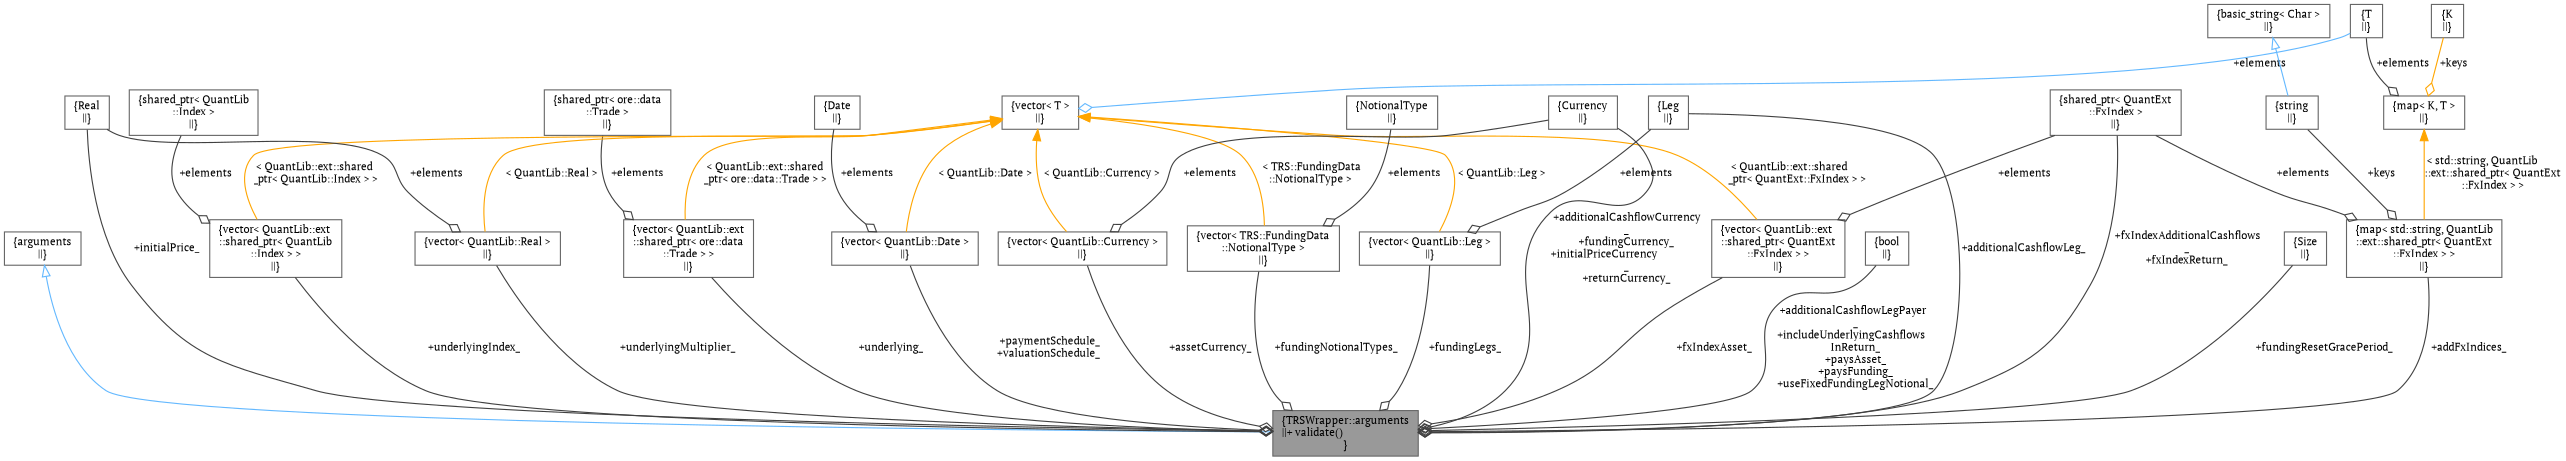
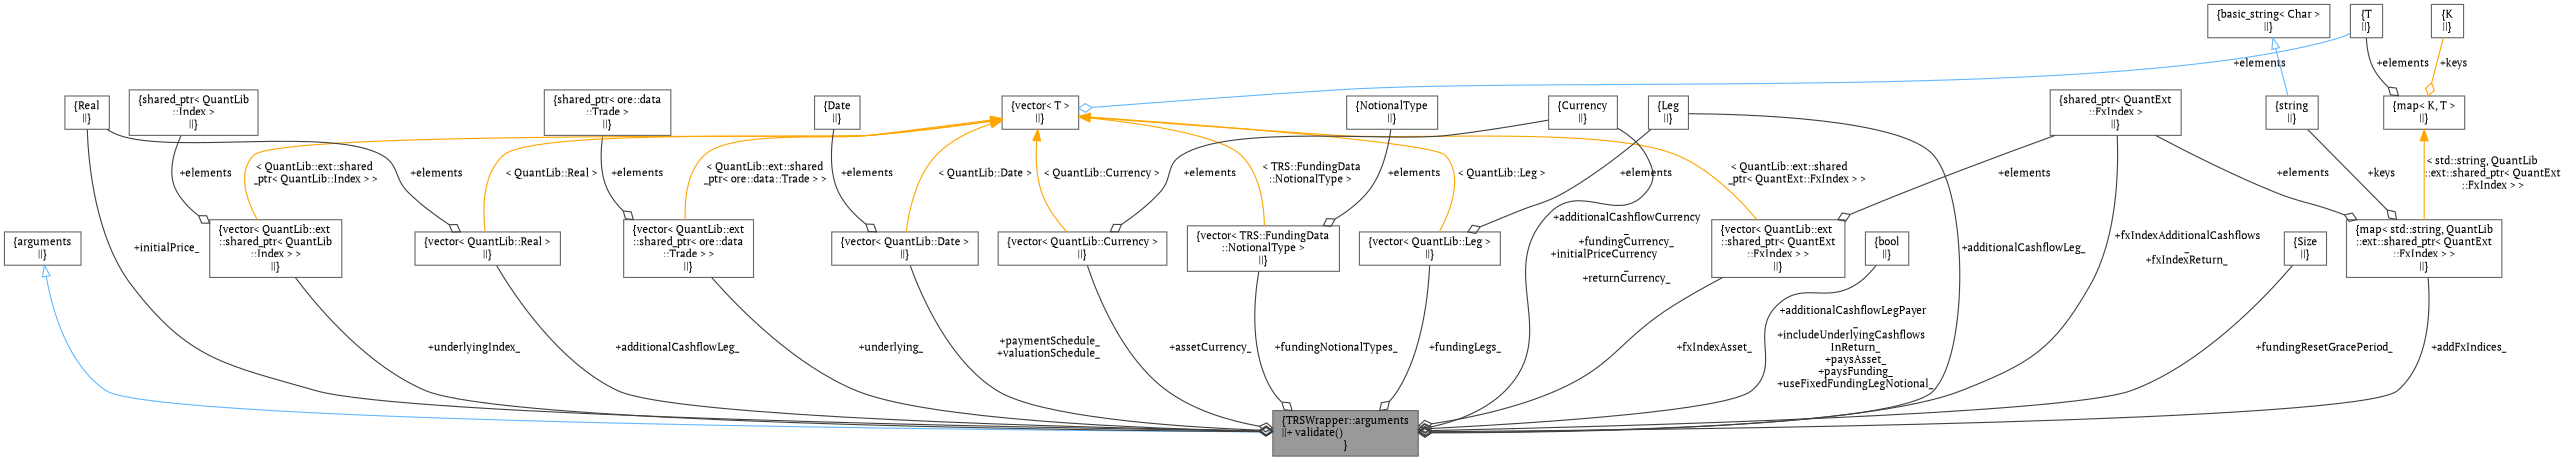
edge "{vector< QuantLib::Real > ||}" -> "{TRSWrapper::arguments ||+ validate() }": label " +underlyingMultiplier_" -> " +additionalCashflowLeg_"
